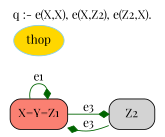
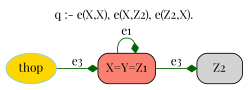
edge "Z2" -> "X=Y=Z1": now "thop" -> "X=Y=Z1"
